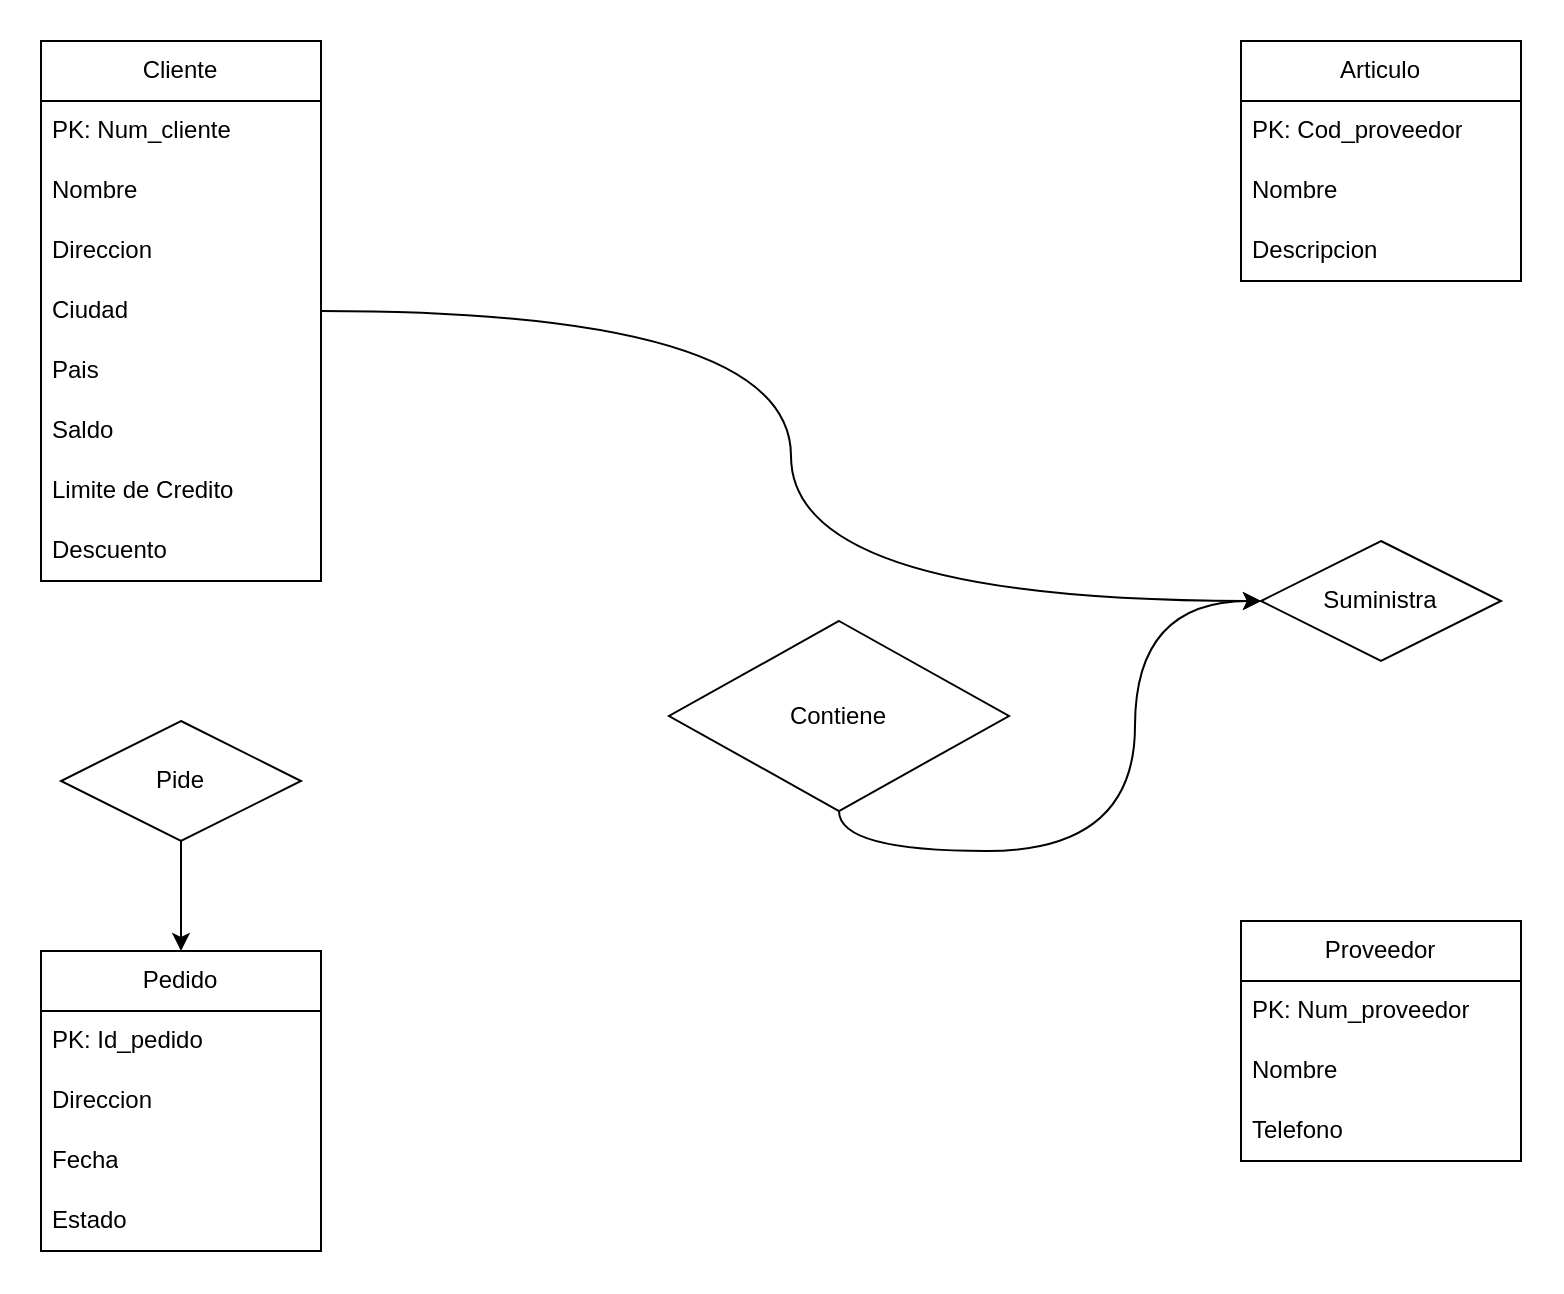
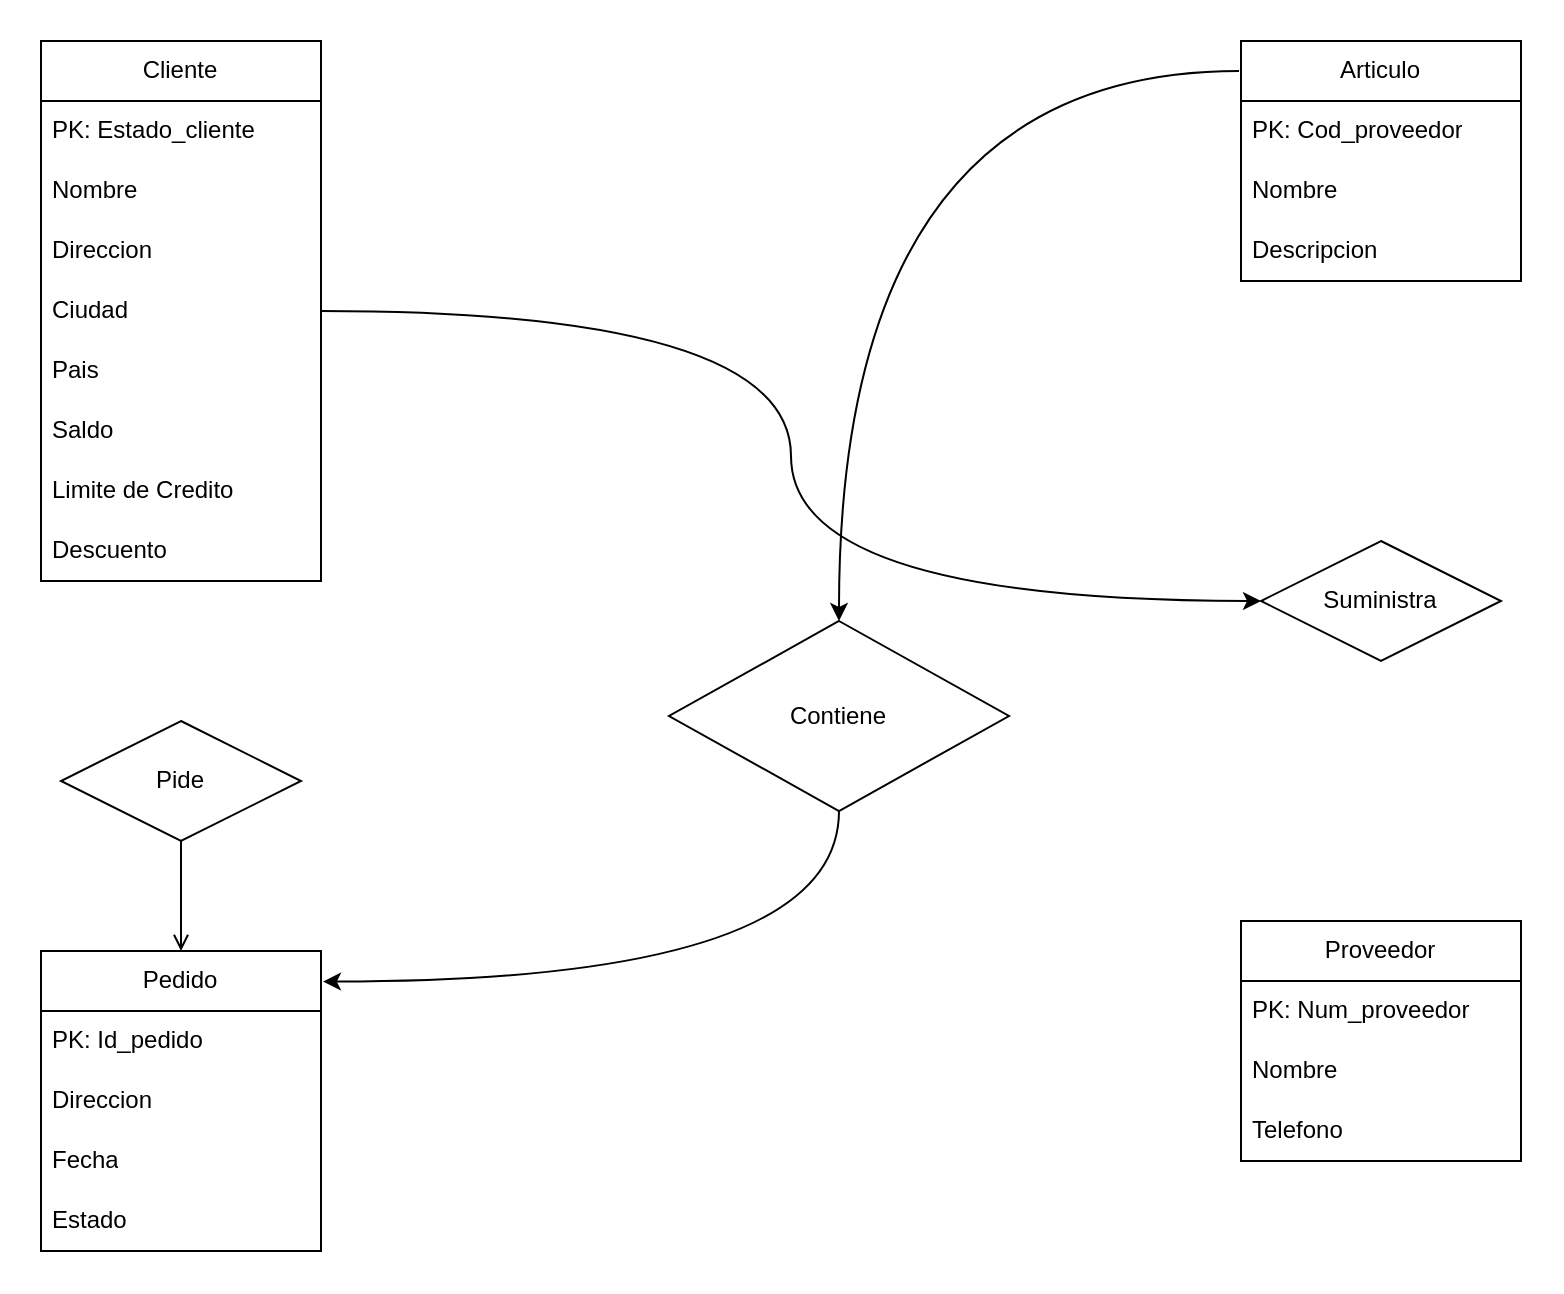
node "PK: Num_cliente": label "PK: Num_cliente" -> "PK: Estado_cliente"
edge "Articulo" -> "Contiene": added
edge "Contiene" -> "Suministra": now "Contiene" -> "Pedido"
edge "Pide" -> "Pedido": arrowhead classic -> open
